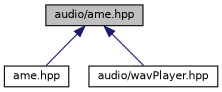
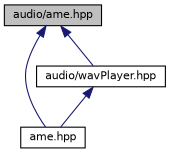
edge "ame.hpp" -> "audio/wavPlayer.hpp": added
